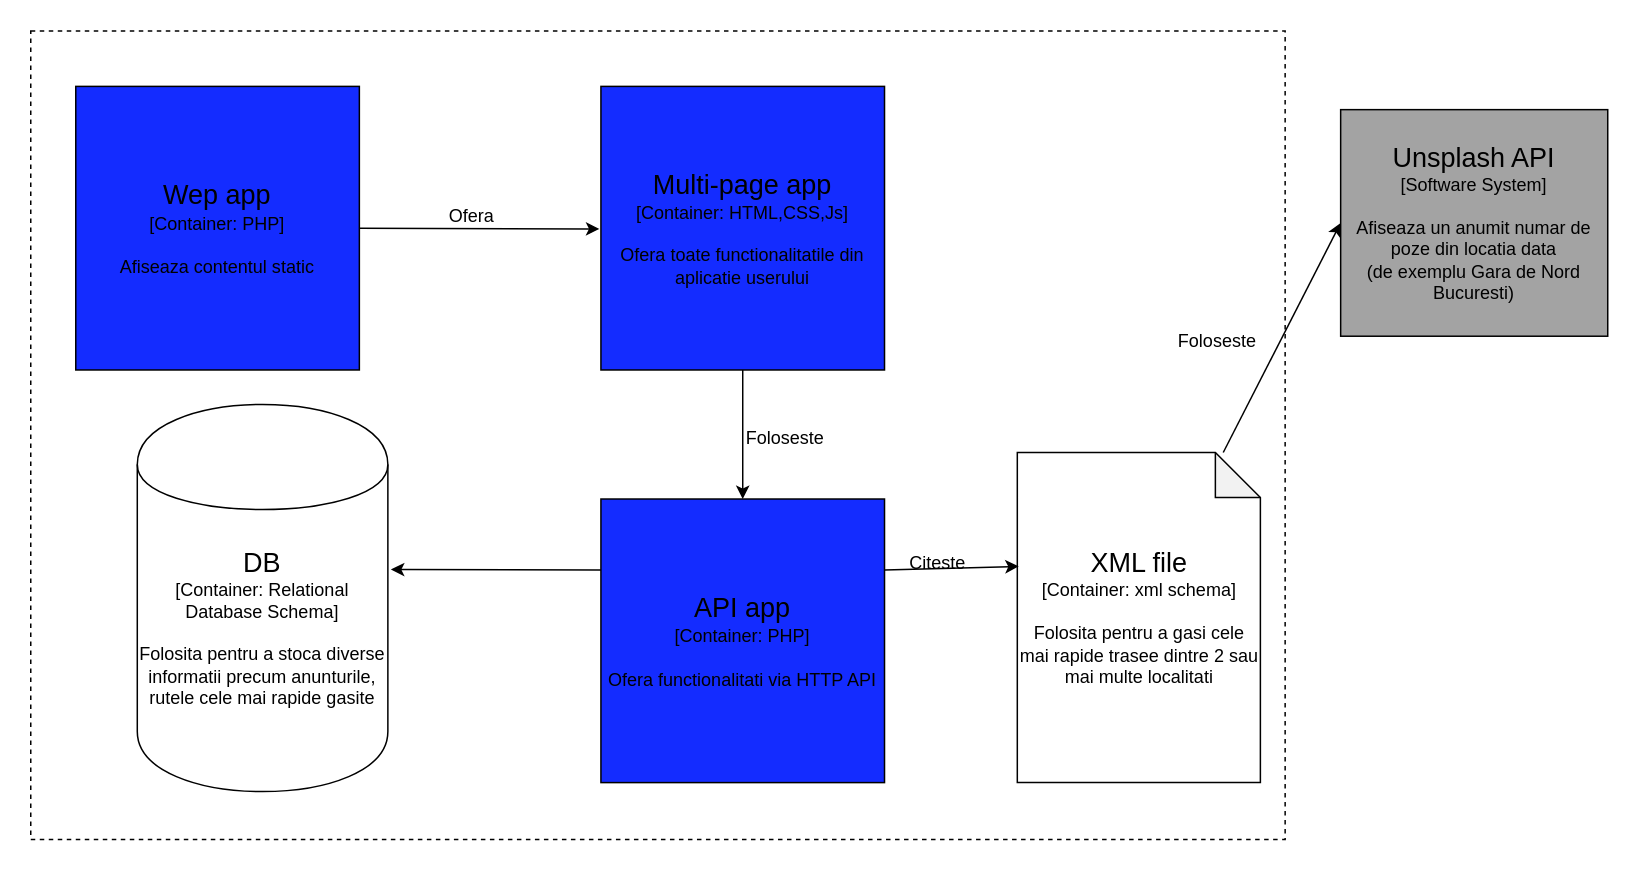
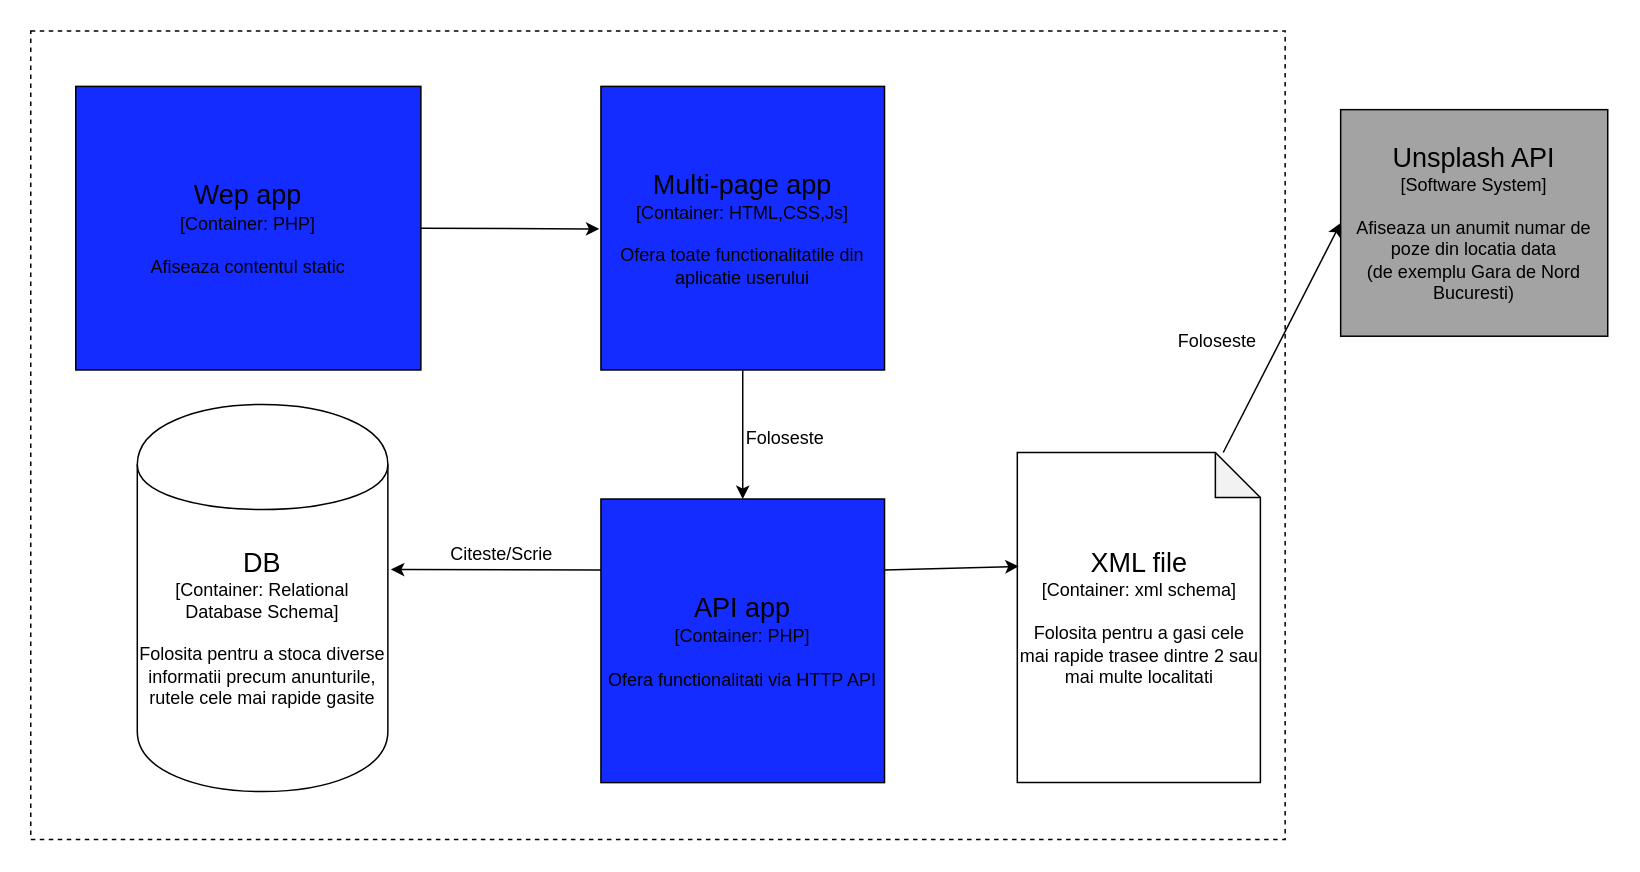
node "Ofera": removed
node "Wep app [Container: PHP] Afiseaza contentul static": size 284x284 -> 345x284
node "Citeste/Scrie": added
node "Citeste": removed
